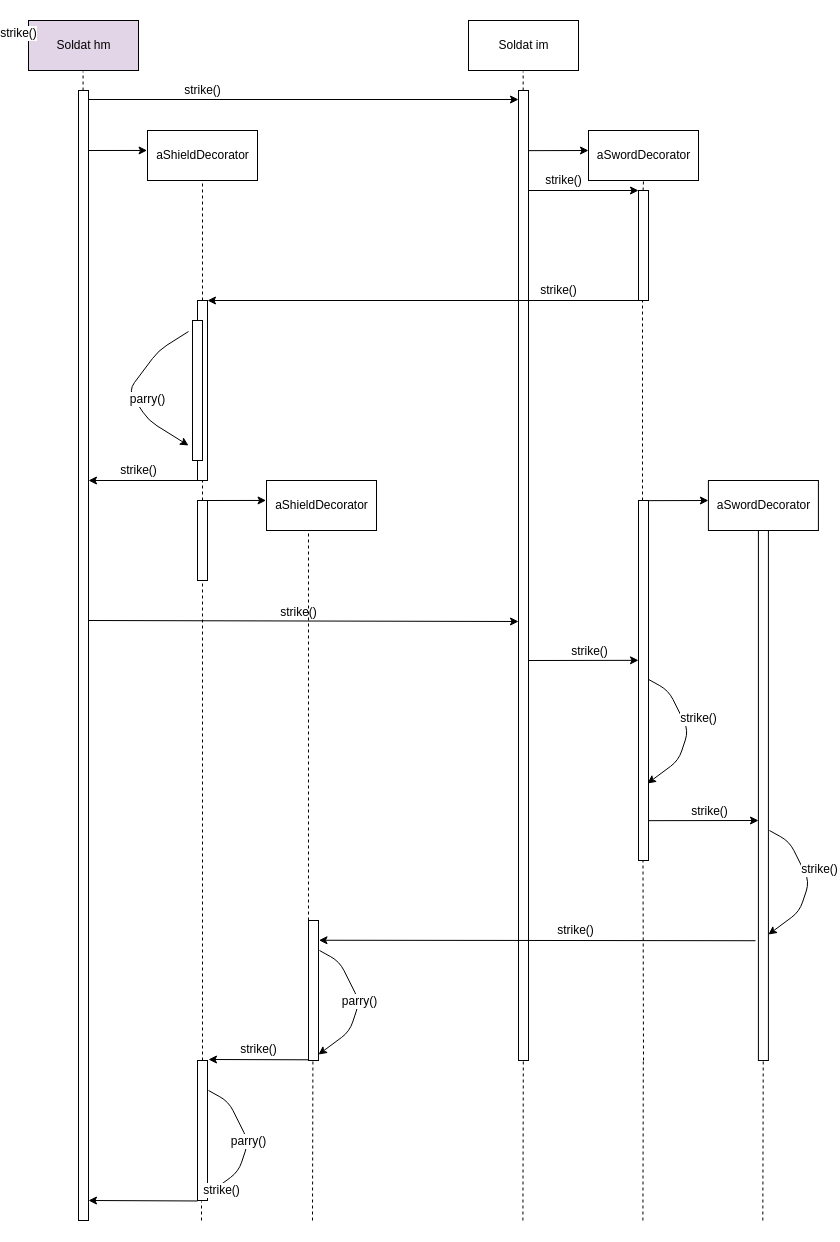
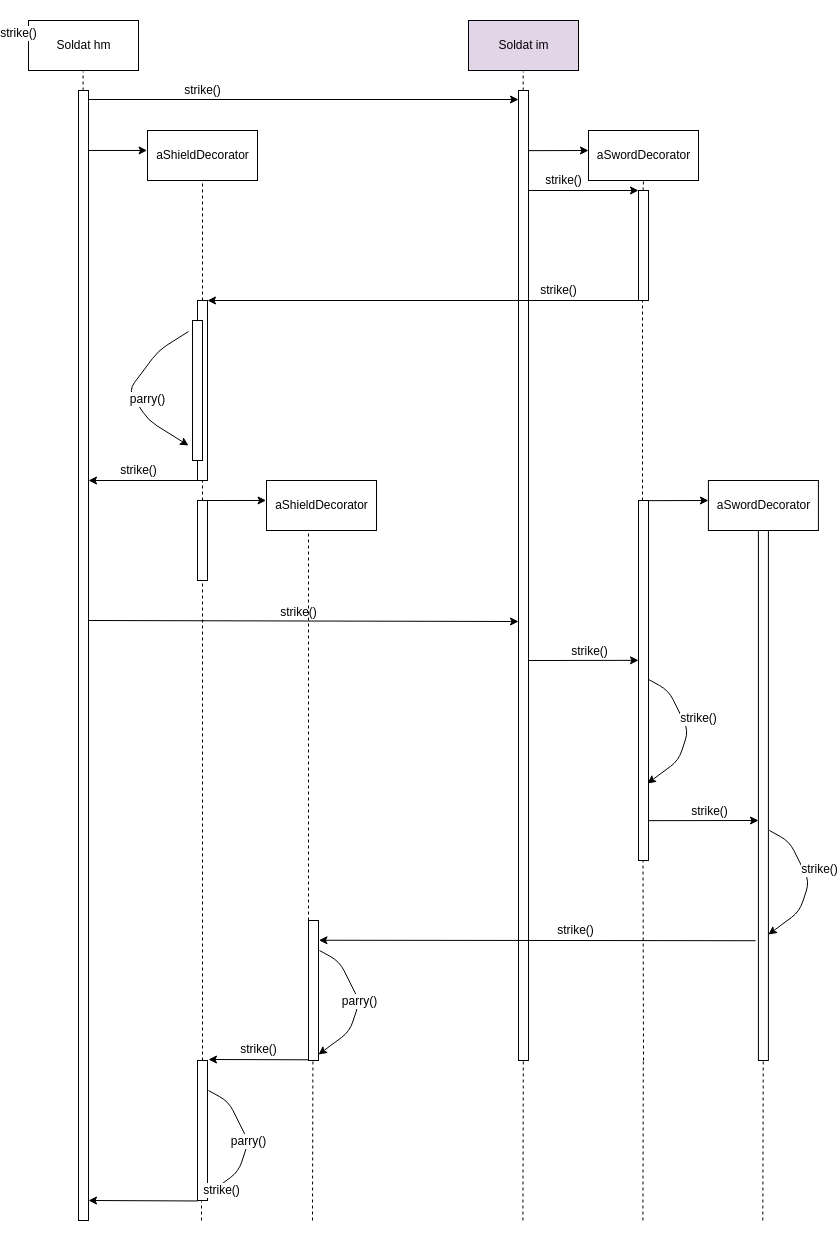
node "Soldat hm": fillcolor #e1d5e7 -> #ffffff
node "Soldat im": fillcolor #ffffff -> #e1d5e7
